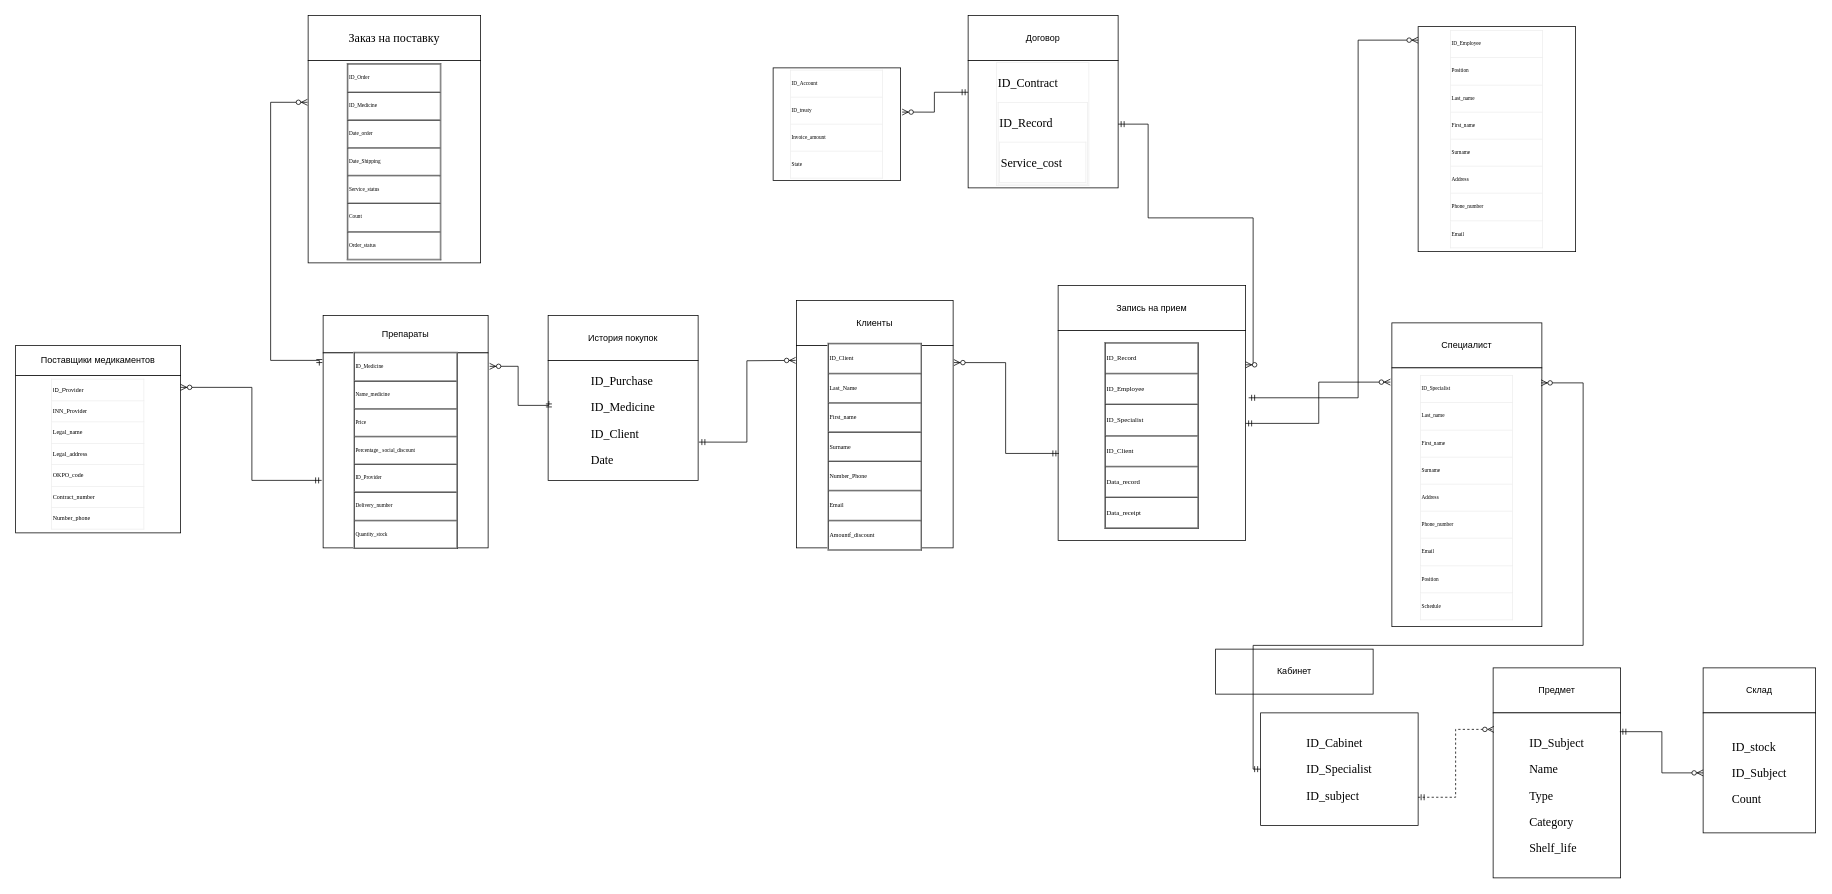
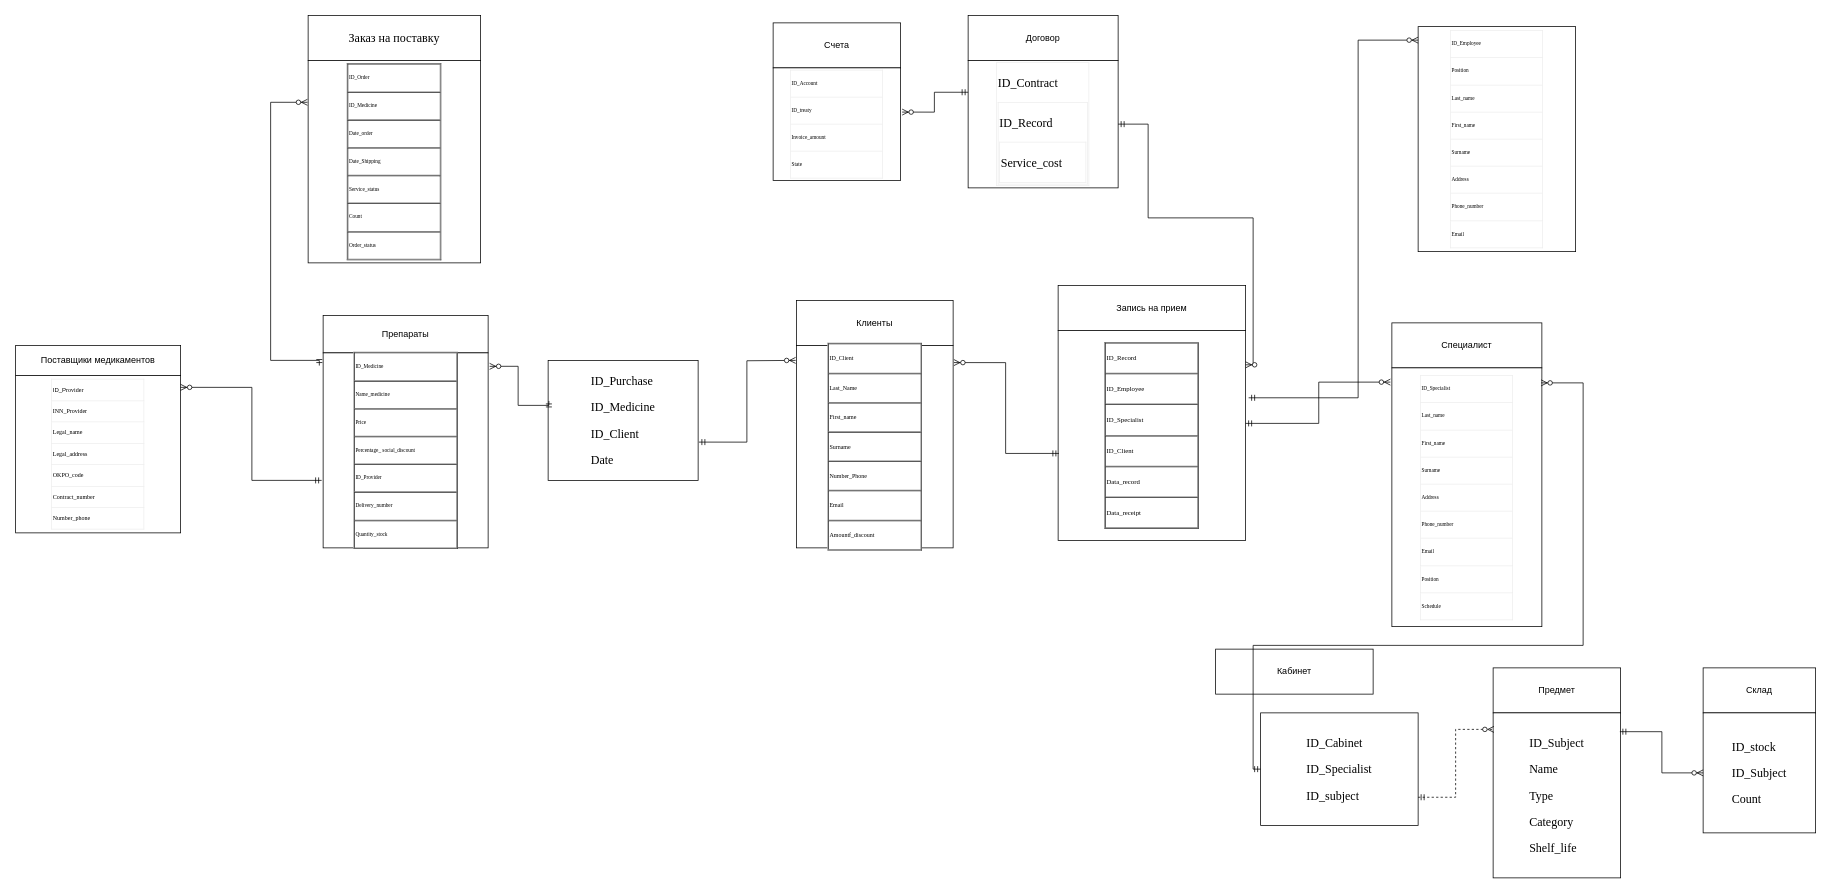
node "Счета": added
node "История покупок": removed
